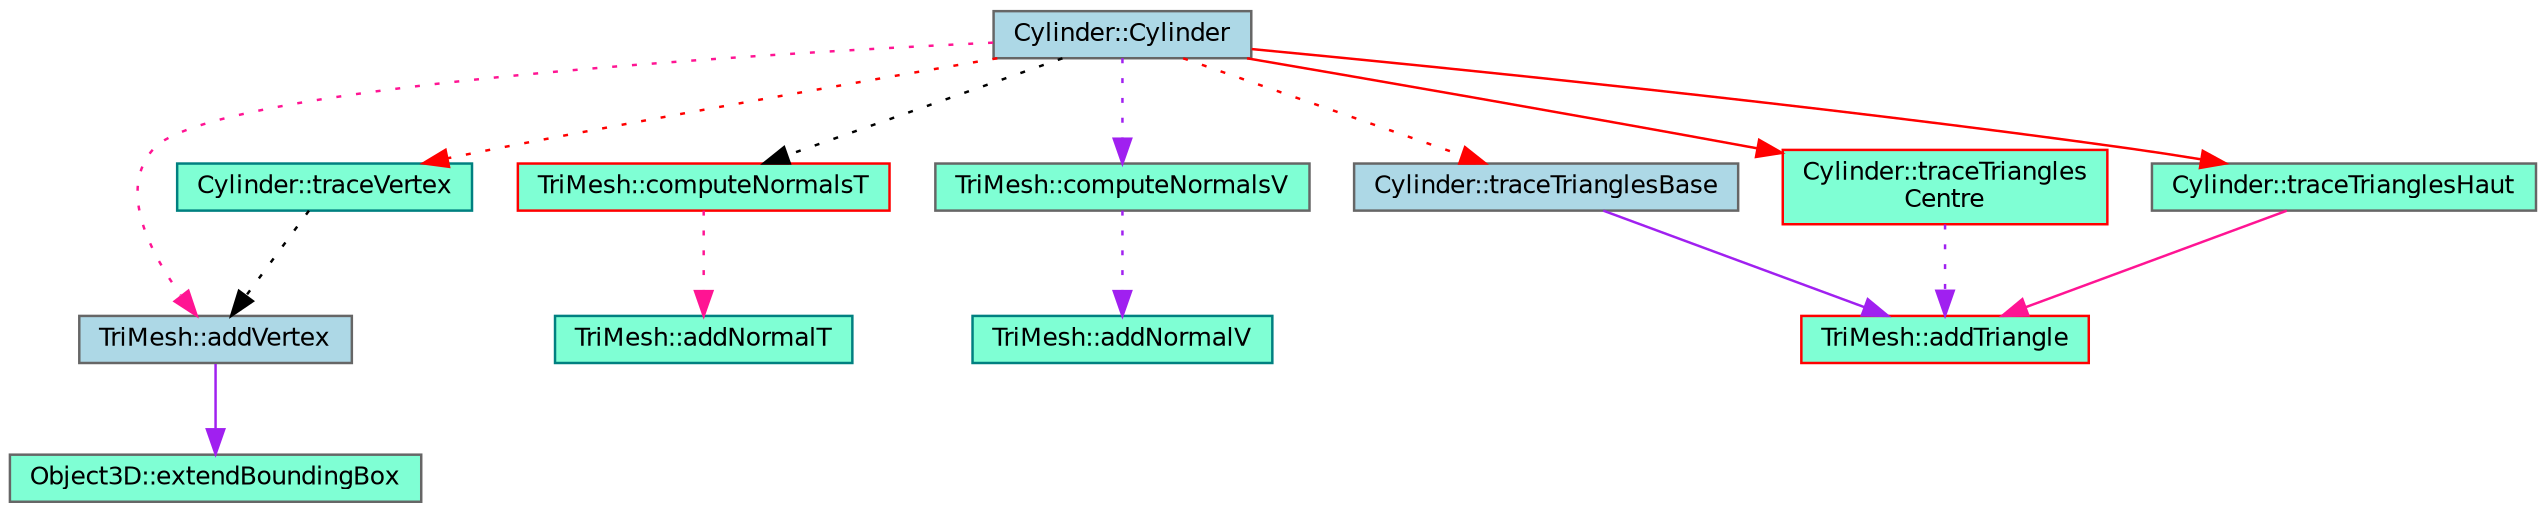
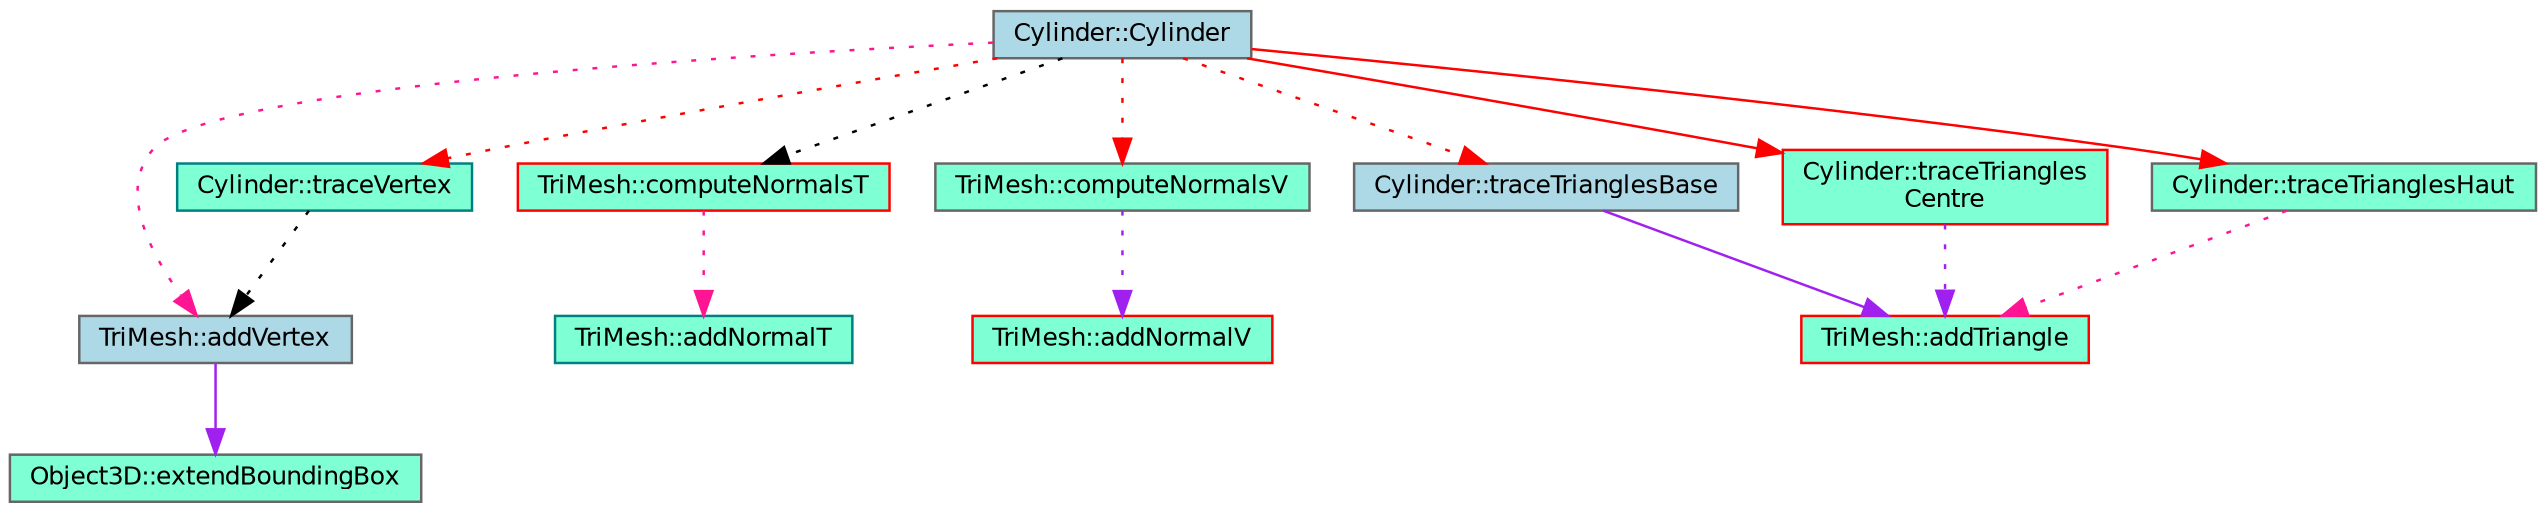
edge "Cylinder::Cylinder" -> "TriMesh::computeNormalsV": color purple -> red
edge "Cylinder::traceTrianglesHaut" -> "TriMesh::addTriangle": style solid -> dotted
node "TriMesh::addNormalV": color teal -> red
